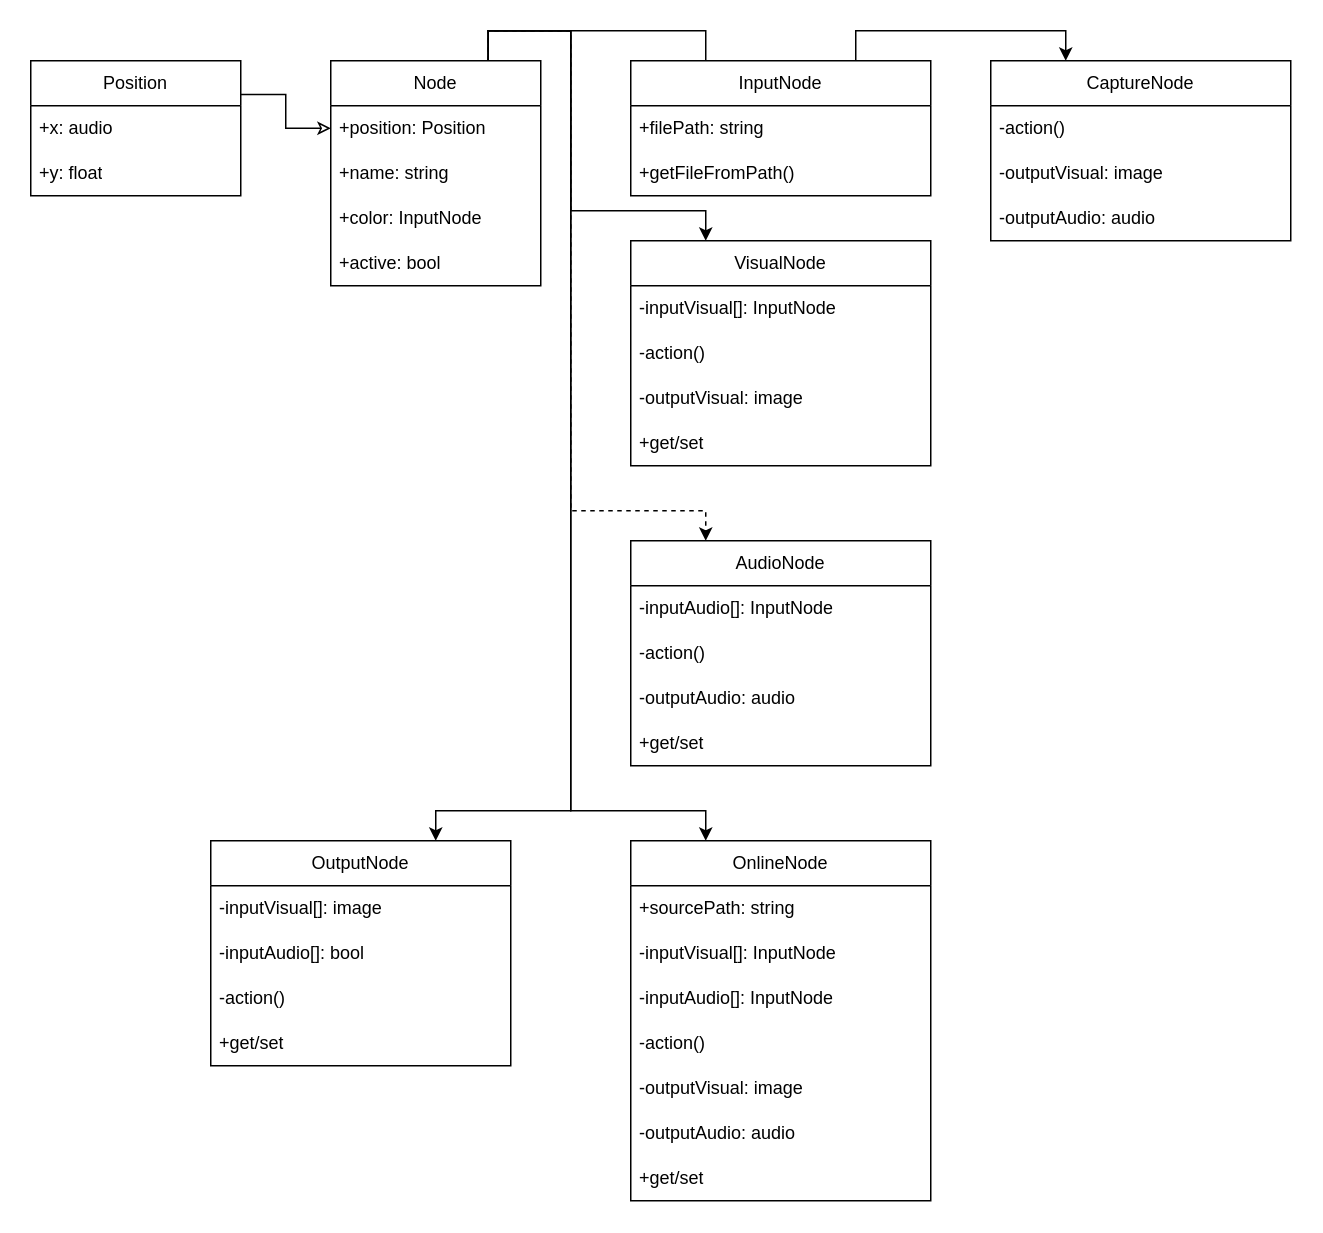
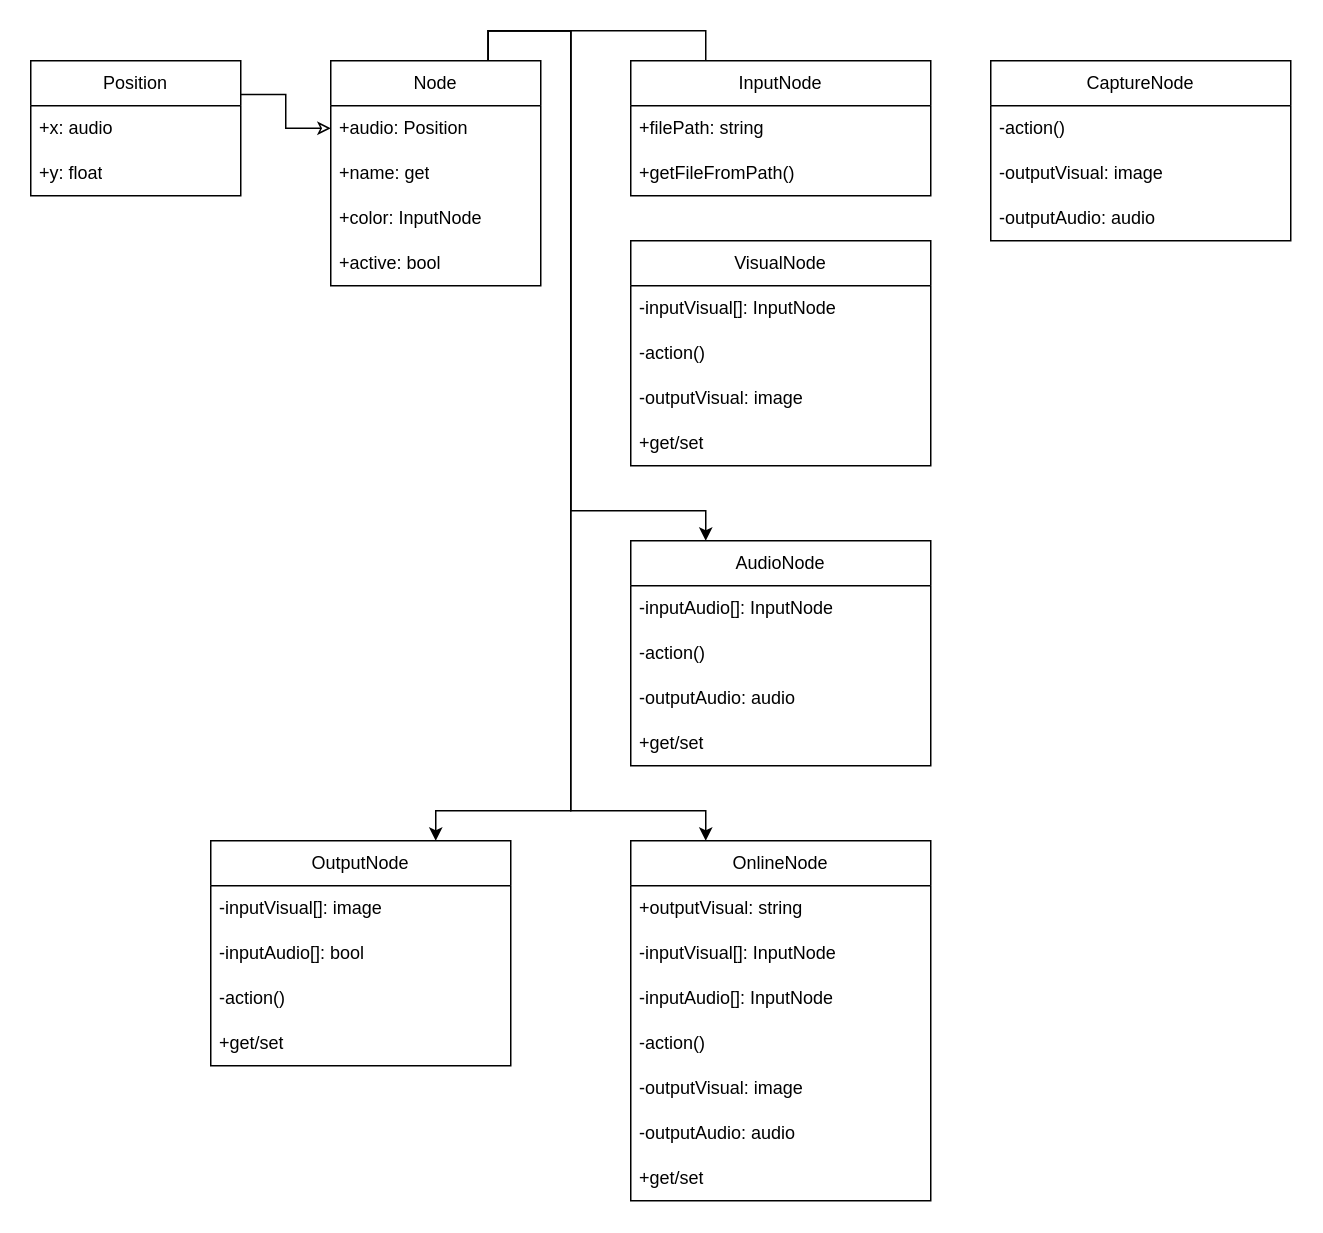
edge "InputNode" -> "CaptureNode": removed
node "+position: Position": label "+position: Position" -> "+audio: Position"
node "+name: string": label "+name: string" -> "+name: get"
edge "Node" -> "VisualNode": removed
edge "Node" -> "AudioNode": style dashed -> solid
node "+sourcePath: string": label "+sourcePath: string" -> "+outputVisual: string"
